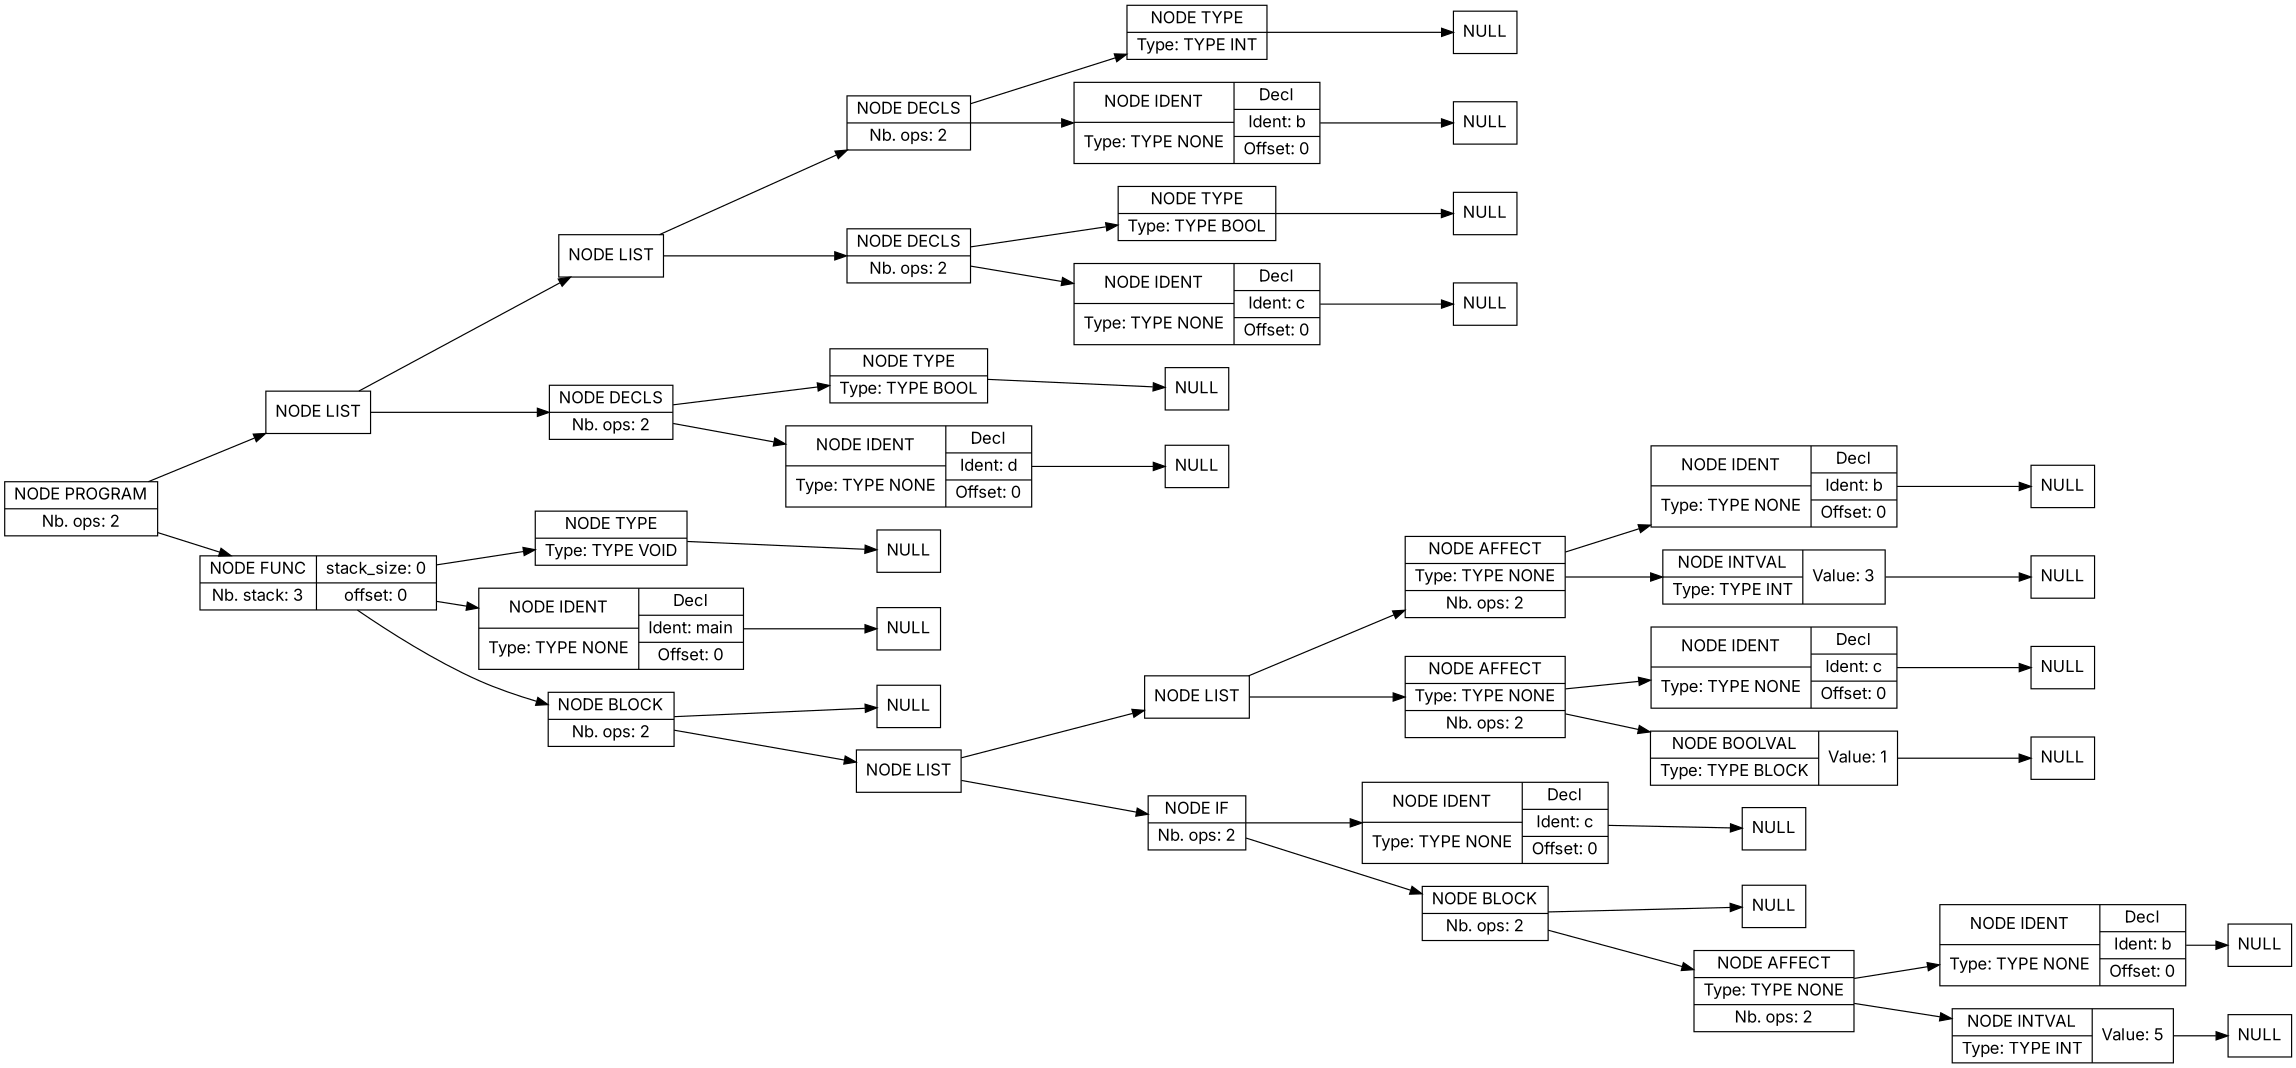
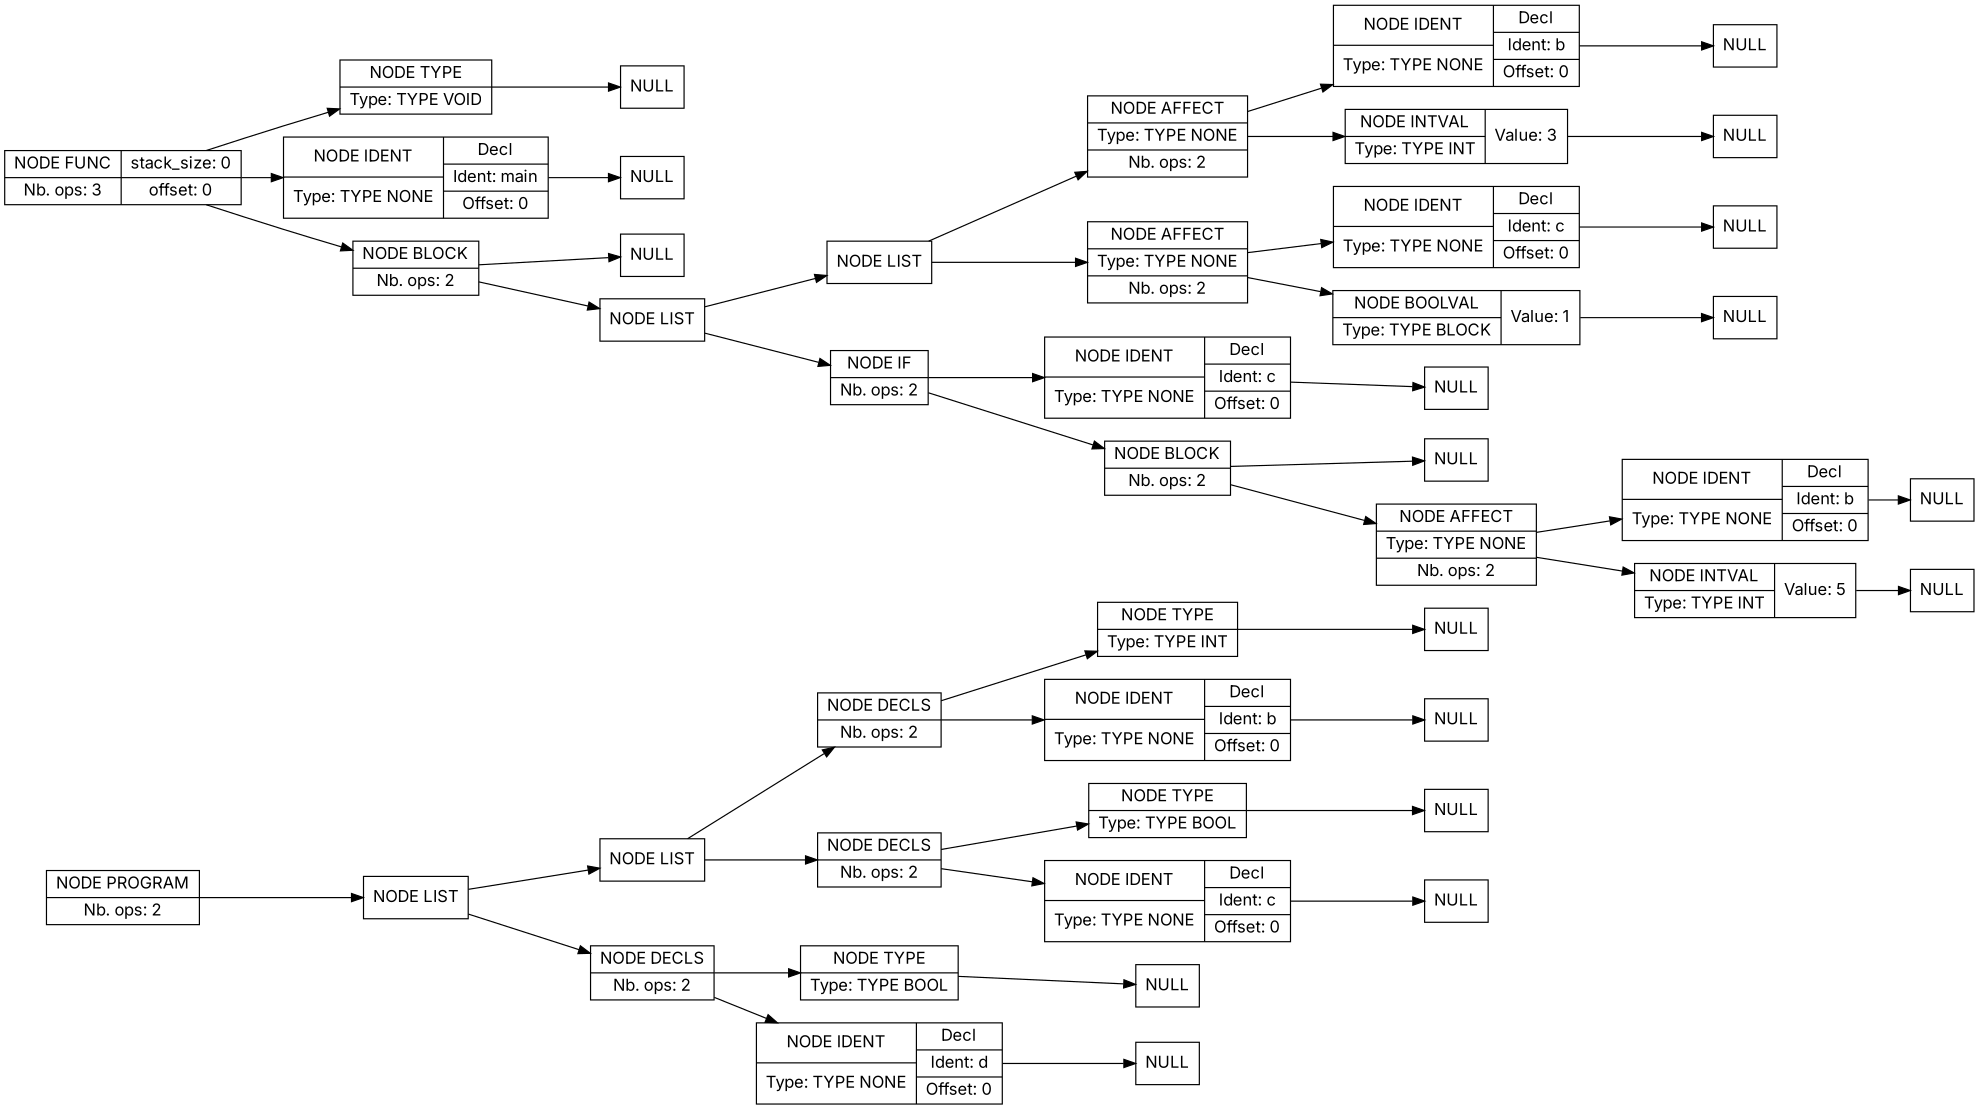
edge "NODE PROGRAM" -> "NODE FUNC": removed
node "NODE FUNC": text "Nb. stack: 3" -> "Nb. ops: 3"
